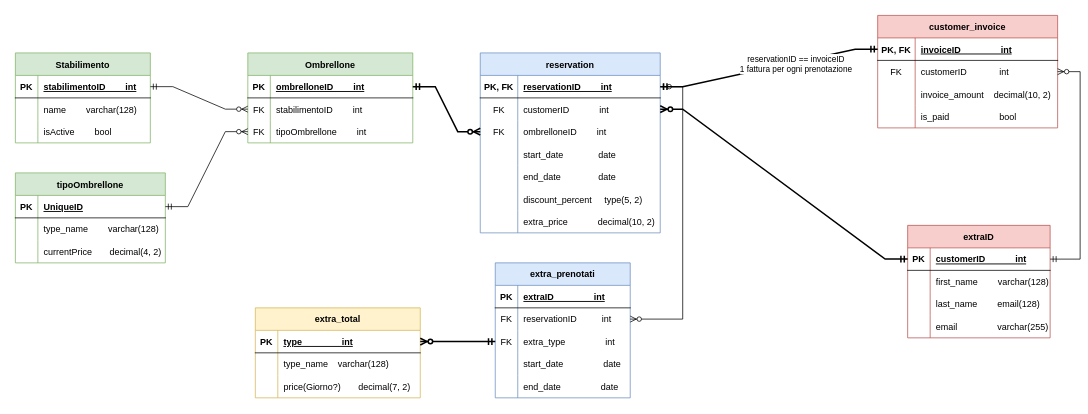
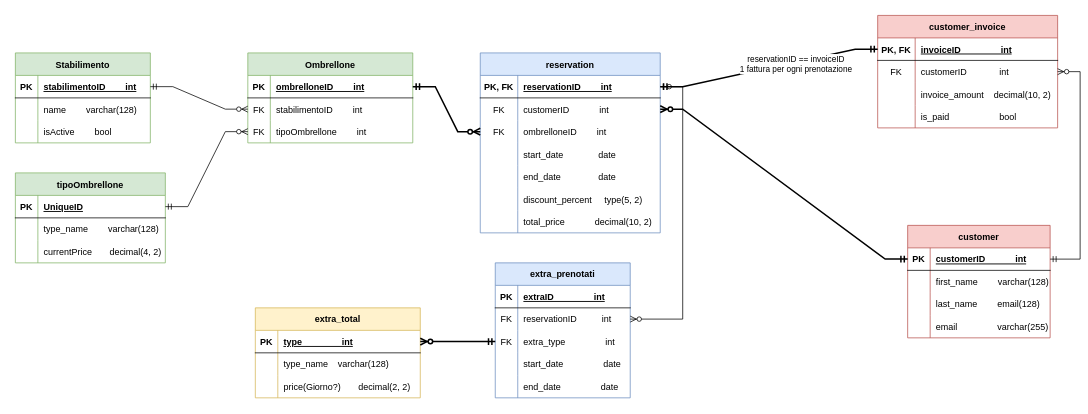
node "extra_price decimal(10, 2)": label "extra_price decimal(10, 2)" -> "total_price decimal(10, 2)"
node "extraID": label "extraID" -> "customer"
node "price(Giorno?) decimal(7, 2)": label "price(Giorno?) decimal(7, 2)" -> "price(Giorno?) decimal(2, 2)"
